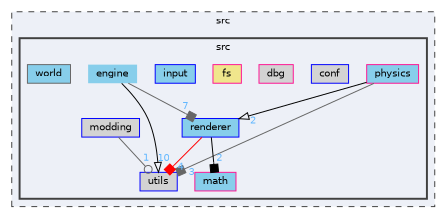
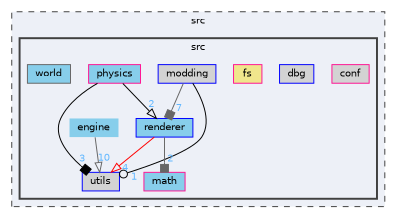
node "input": removed
node "dbg": color deeppink -> blue
node "conf": color blue -> deeppink
edge "engine" -> "renderer": now "modding" -> "renderer"
edge "engine" -> "utils": color black -> gray40
edge "physics" -> "utils": color gray40 -> black
edge "renderer" -> "math": color black -> gray40
edge "renderer" -> "utils": arrowhead box -> onormal
edge "modding" -> "utils": color gray40 -> black
